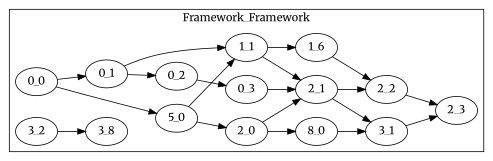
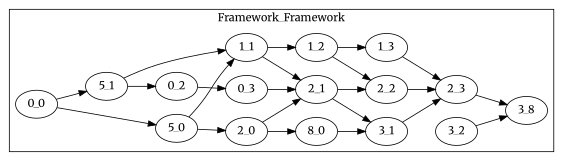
node "1_6": label "1_6" -> "1_2"
node "1_3": added
node "0_1": label "0_1" -> "5_1"
edge "2_3" -> "3_8": added
